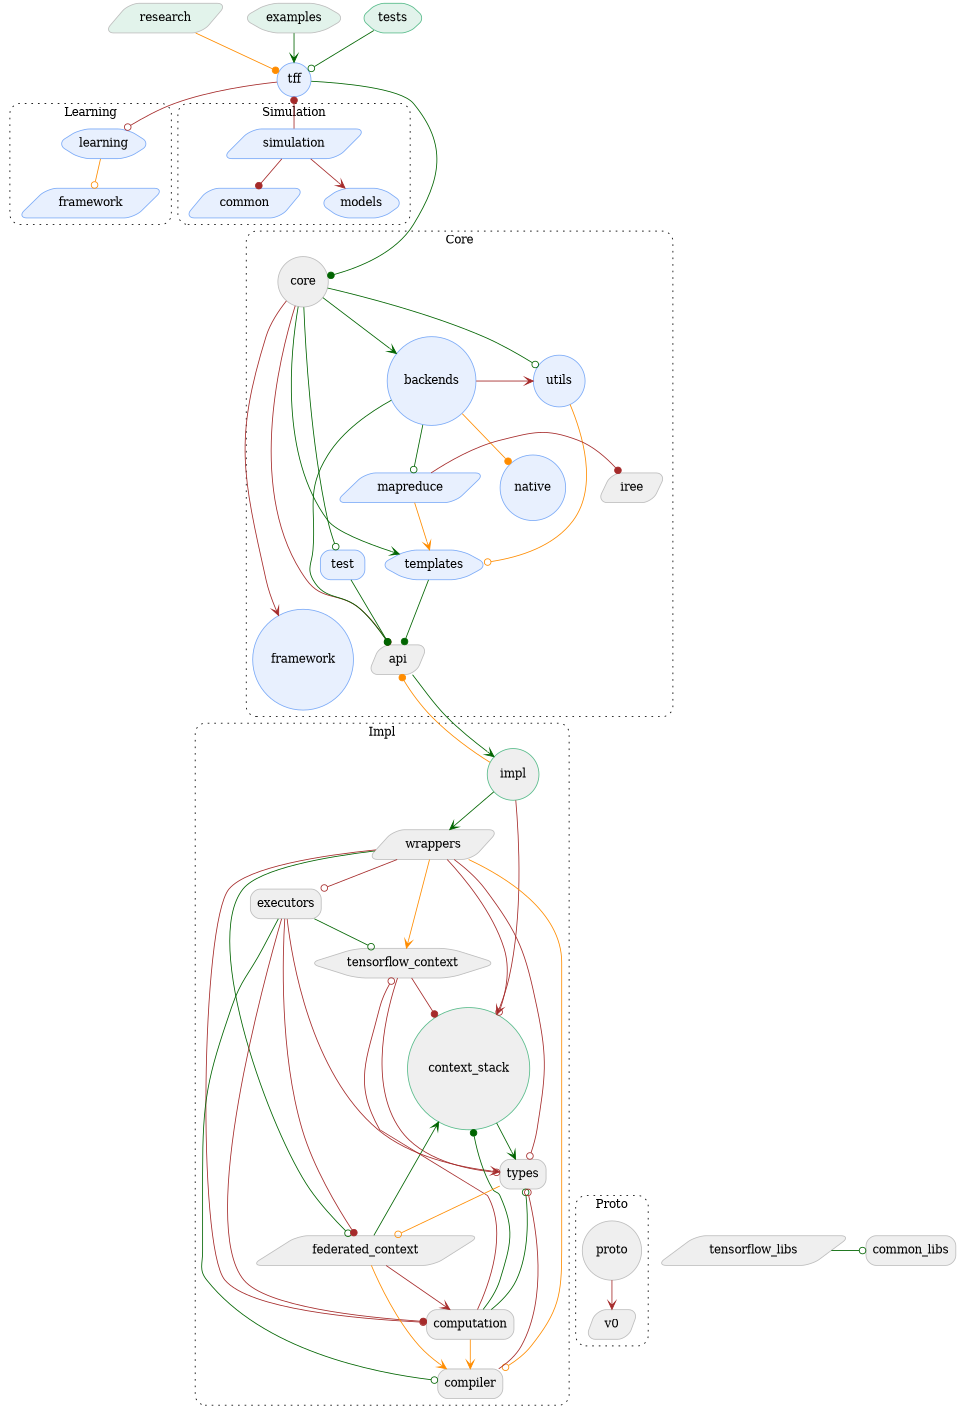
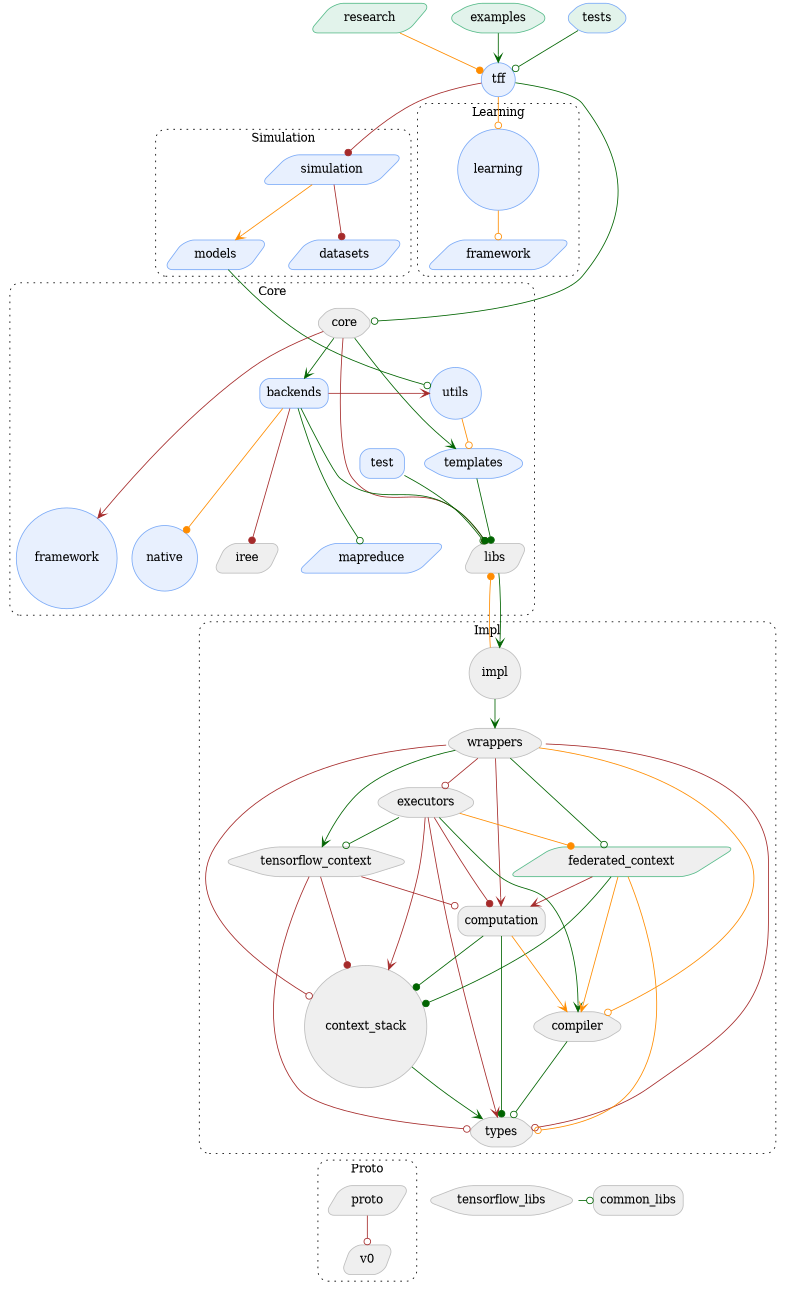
node "research": color #bdbdbd -> #57bb8a
node "examples": color #bdbdbd -> #57bb8a
node "tests": color #57bb8a -> #7baaf7
edge "tff" -> "learning": color brown -> darkorange
edge "simulation" -> "tff": reversed
node "learning": shape hexagon -> circle
edge "tff" -> "core": arrowhead dot -> odot
edge "simulation" -> "models": color brown -> darkorange
node "common": label "common" -> "datasets"
node "models": shape hexagon -> parallelogram
node "core": shape circle -> hexagon
edge "core" -> "utils": now "models" -> "utils"
node "backends": shape circle -> box
edge "core" -> "test": removed
edge "mapreduce" -> "iree": now "backends" -> "iree"
edge "mapreduce" -> "templates": removed
node "api": label "api" -> "libs"
node "impl": color #57bb8a -> #bdbdbd
node "wrappers": shape parallelogram -> hexagon
edge "wrappers" -> "tensorflow_context": color darkorange -> darkgreen
node "executors": shape box -> hexagon
edge "impl" -> "context_stack": now "executors" -> "context_stack"
node "context_stack": color #57bb8a -> #bdbdbd
edge "wrappers" -> "computation": arrowhead odot -> vee
edge "executors" -> "federated_context": color brown -> darkorange
edge "computation" -> "tensorflow_context": reversed
node "types": shape box -> hexagon
edge "federated_context" -> "context_stack": arrowhead vee -> dot
edge "types" -> "federated_context": reversed
edge "executors" -> "compiler": arrowhead odot -> vee
node "federated_context": color #bdbdbd -> #57bb8a
node "proto": shape circle -> parallelogram
node "tensorflow_libs": shape parallelogram -> hexagon
edge "computation" -> "types": arrowhead odot -> dot
edge "compiler" -> "types": color brown -> darkgreen
edge "proto" -> "v0": arrowhead vee -> odot
node "compiler": shape box -> hexagon
